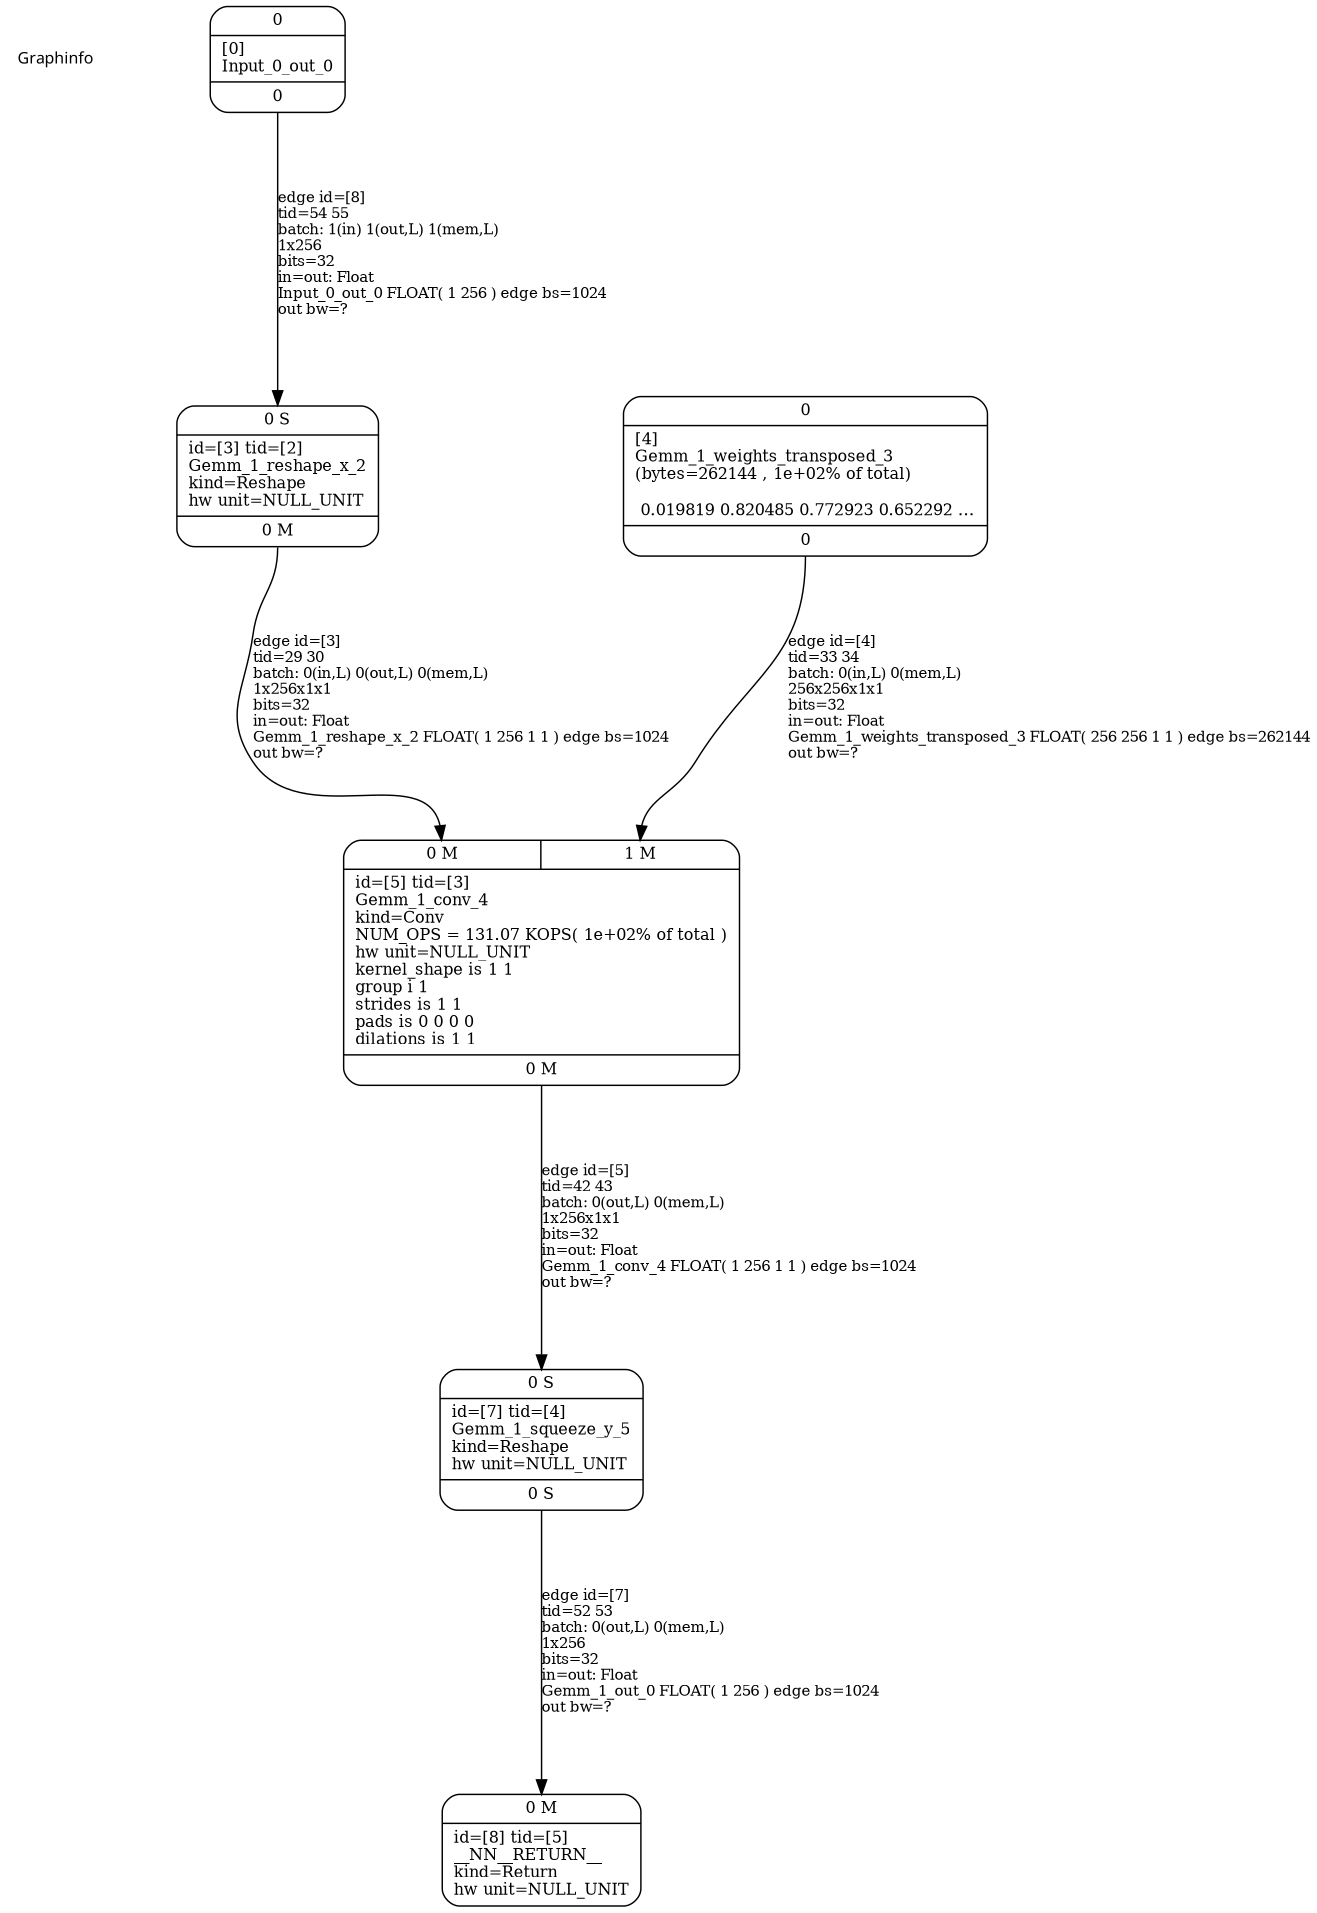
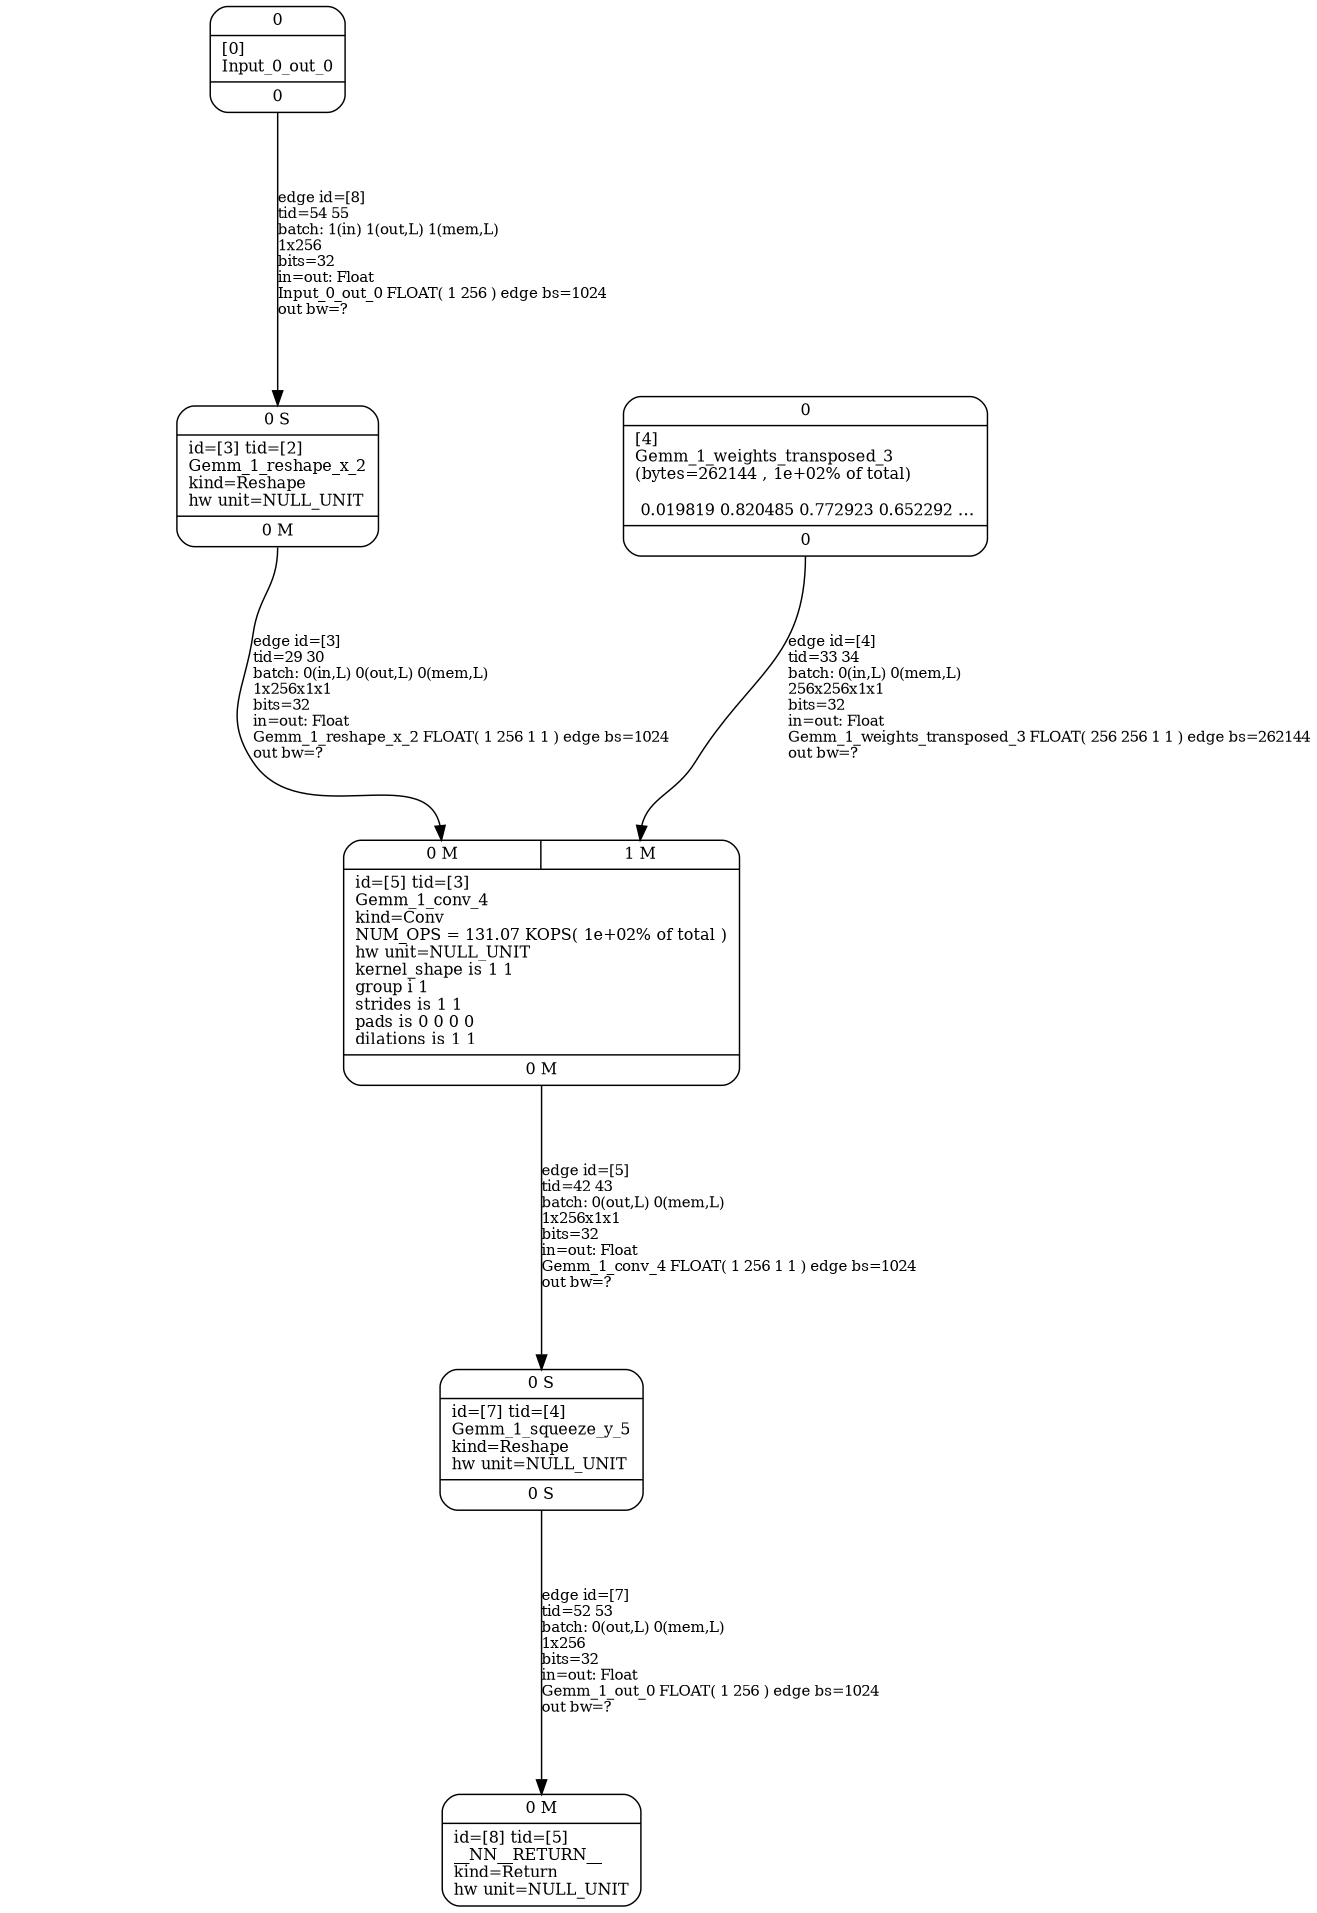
node "Graphinfo": removed
